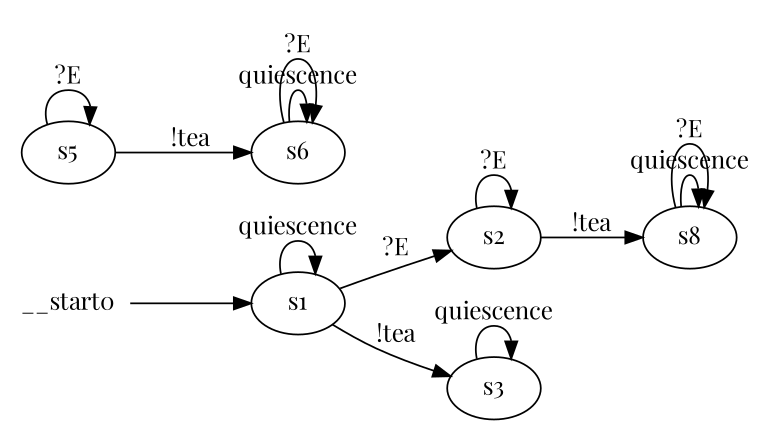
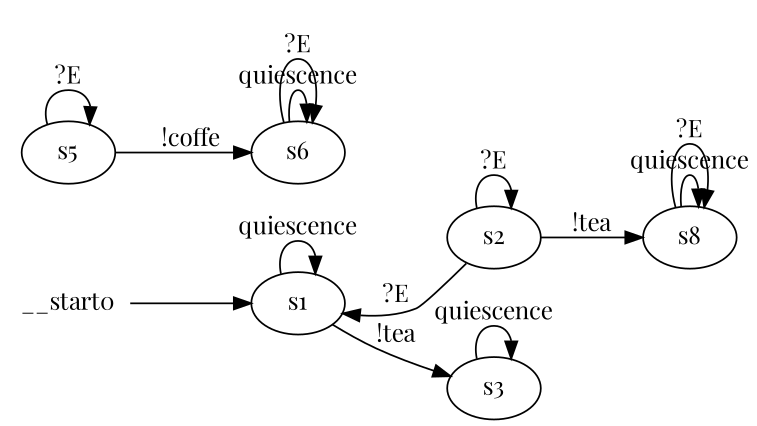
edge "s5" -> "s6": label "!tea" -> "!coffe"
edge "s1" -> "s2": reversed
